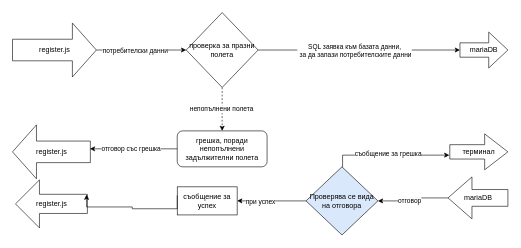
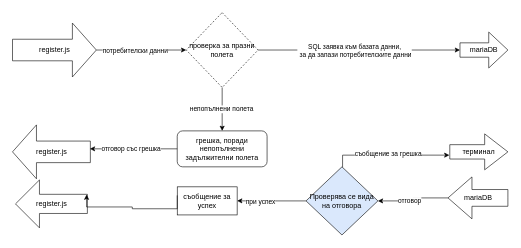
node "проверка за празни полета": style solid -> dashed
edge "проверка за празни полета" -> "грешка, поради непопълнени задължителни полета": style dashed -> solid
